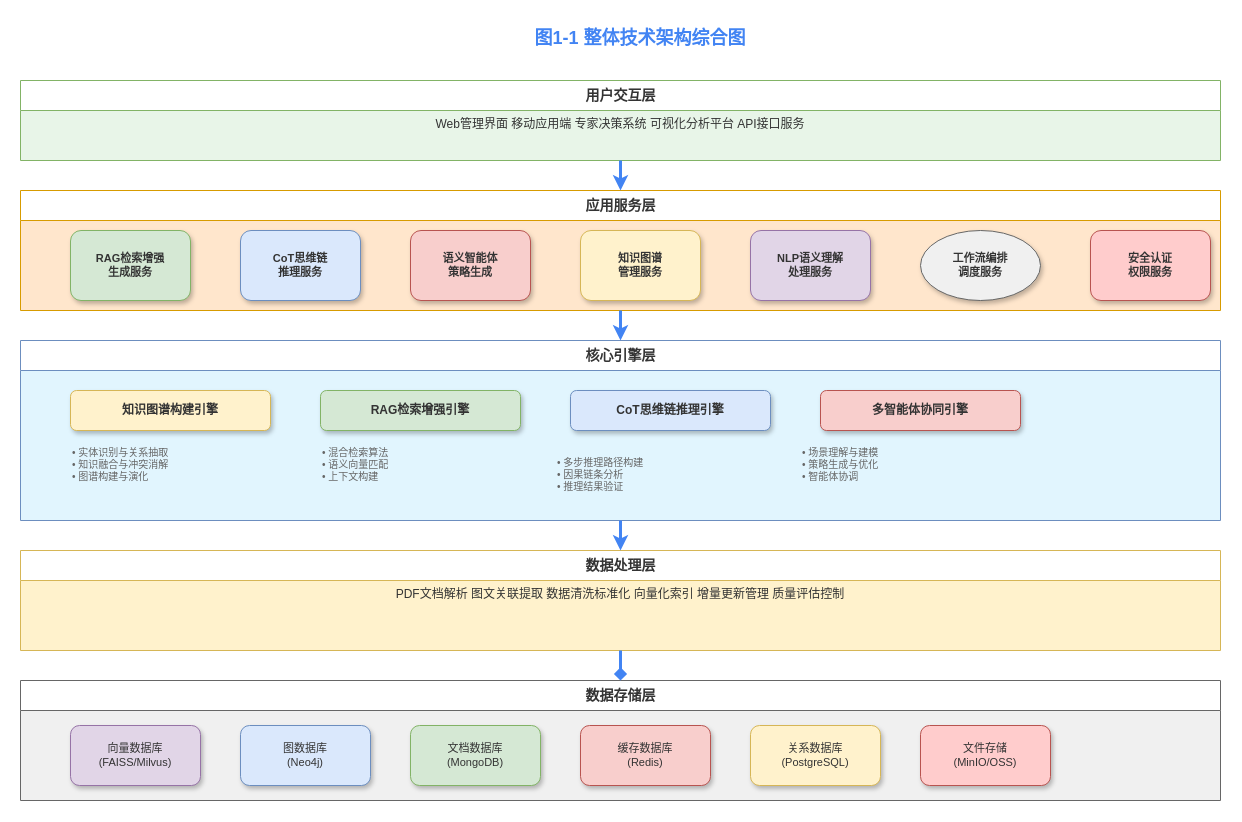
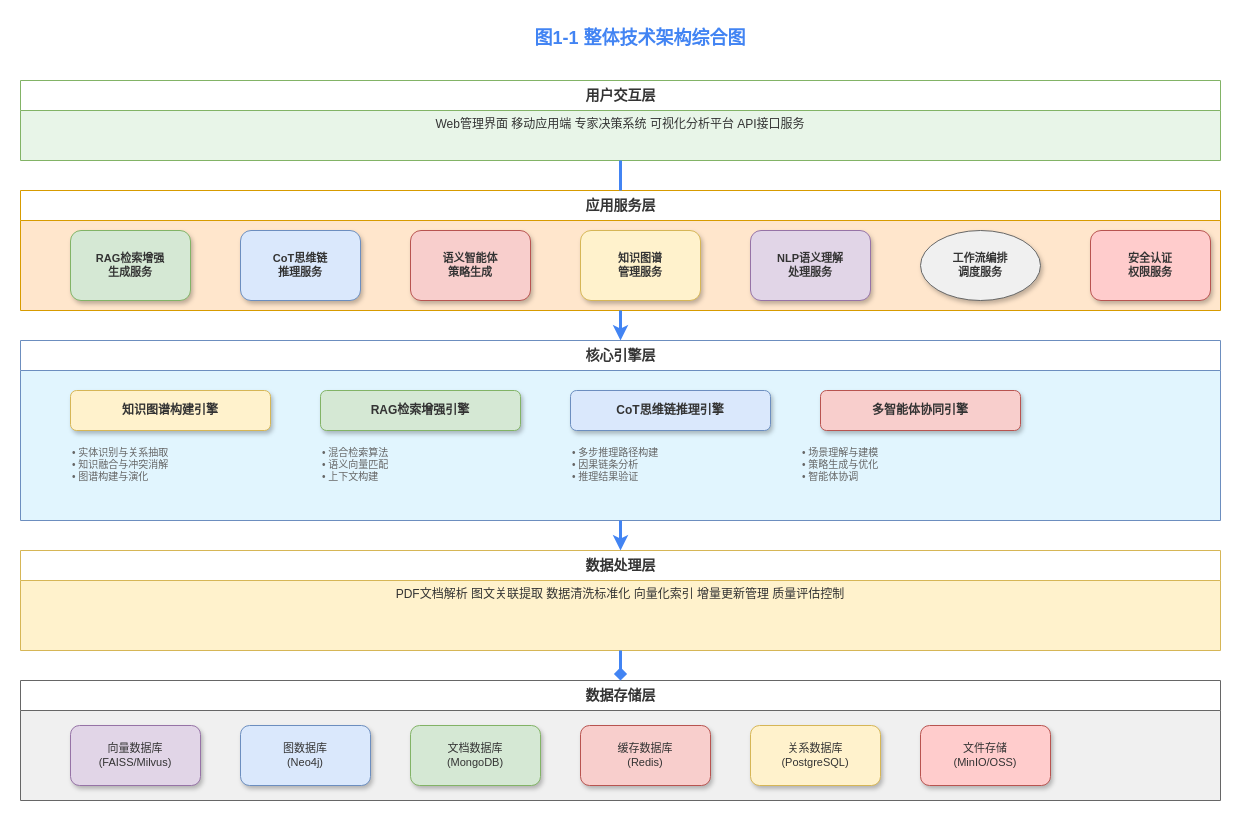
edge "用户交互层" -> "应用服务层": arrowhead classic -> none
node "• 多步推理路径构建 • 因果链条分析 • 推理结果验证": moved (656, 476) -> (671, 466)
